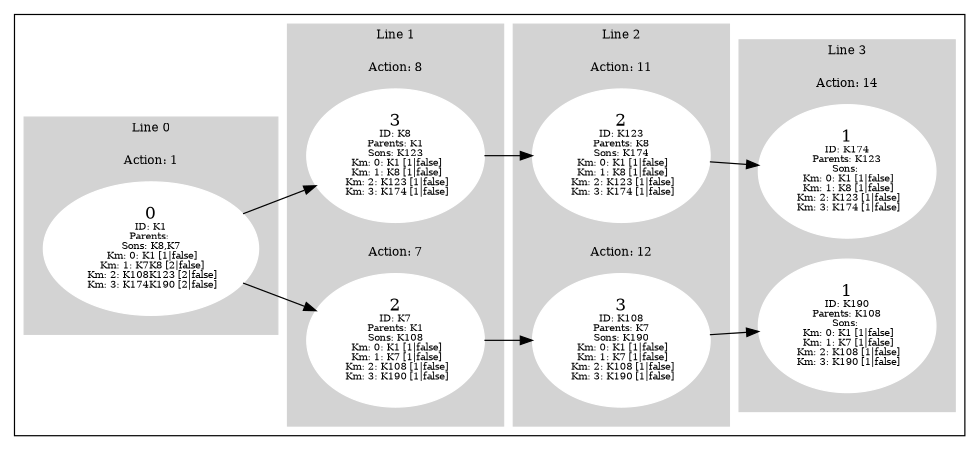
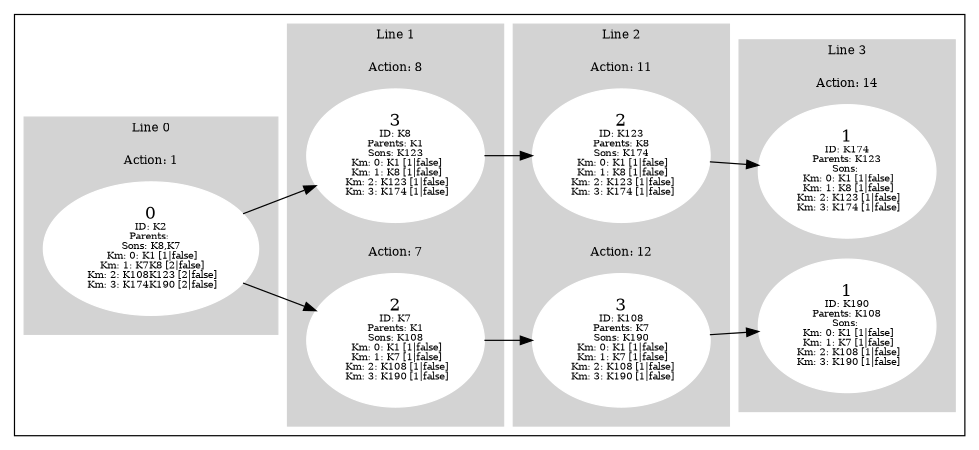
node "0": text "ID: K1" -> "ID: K2"
